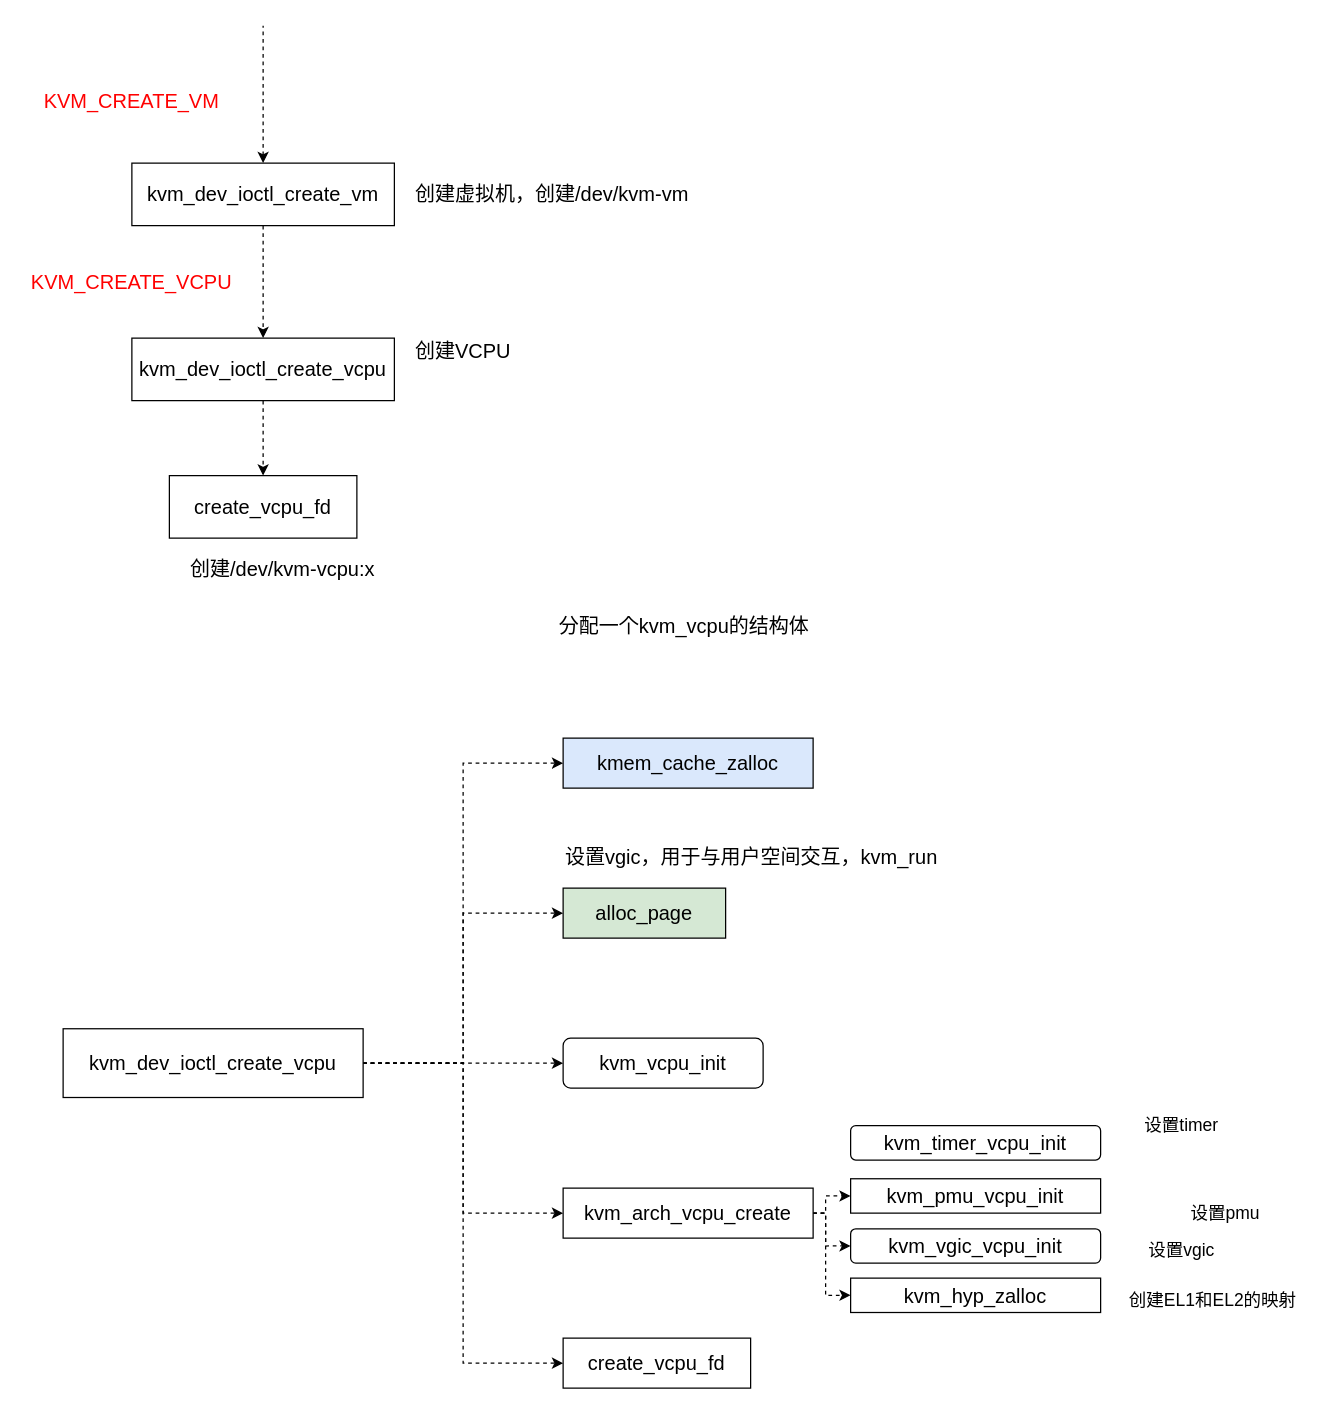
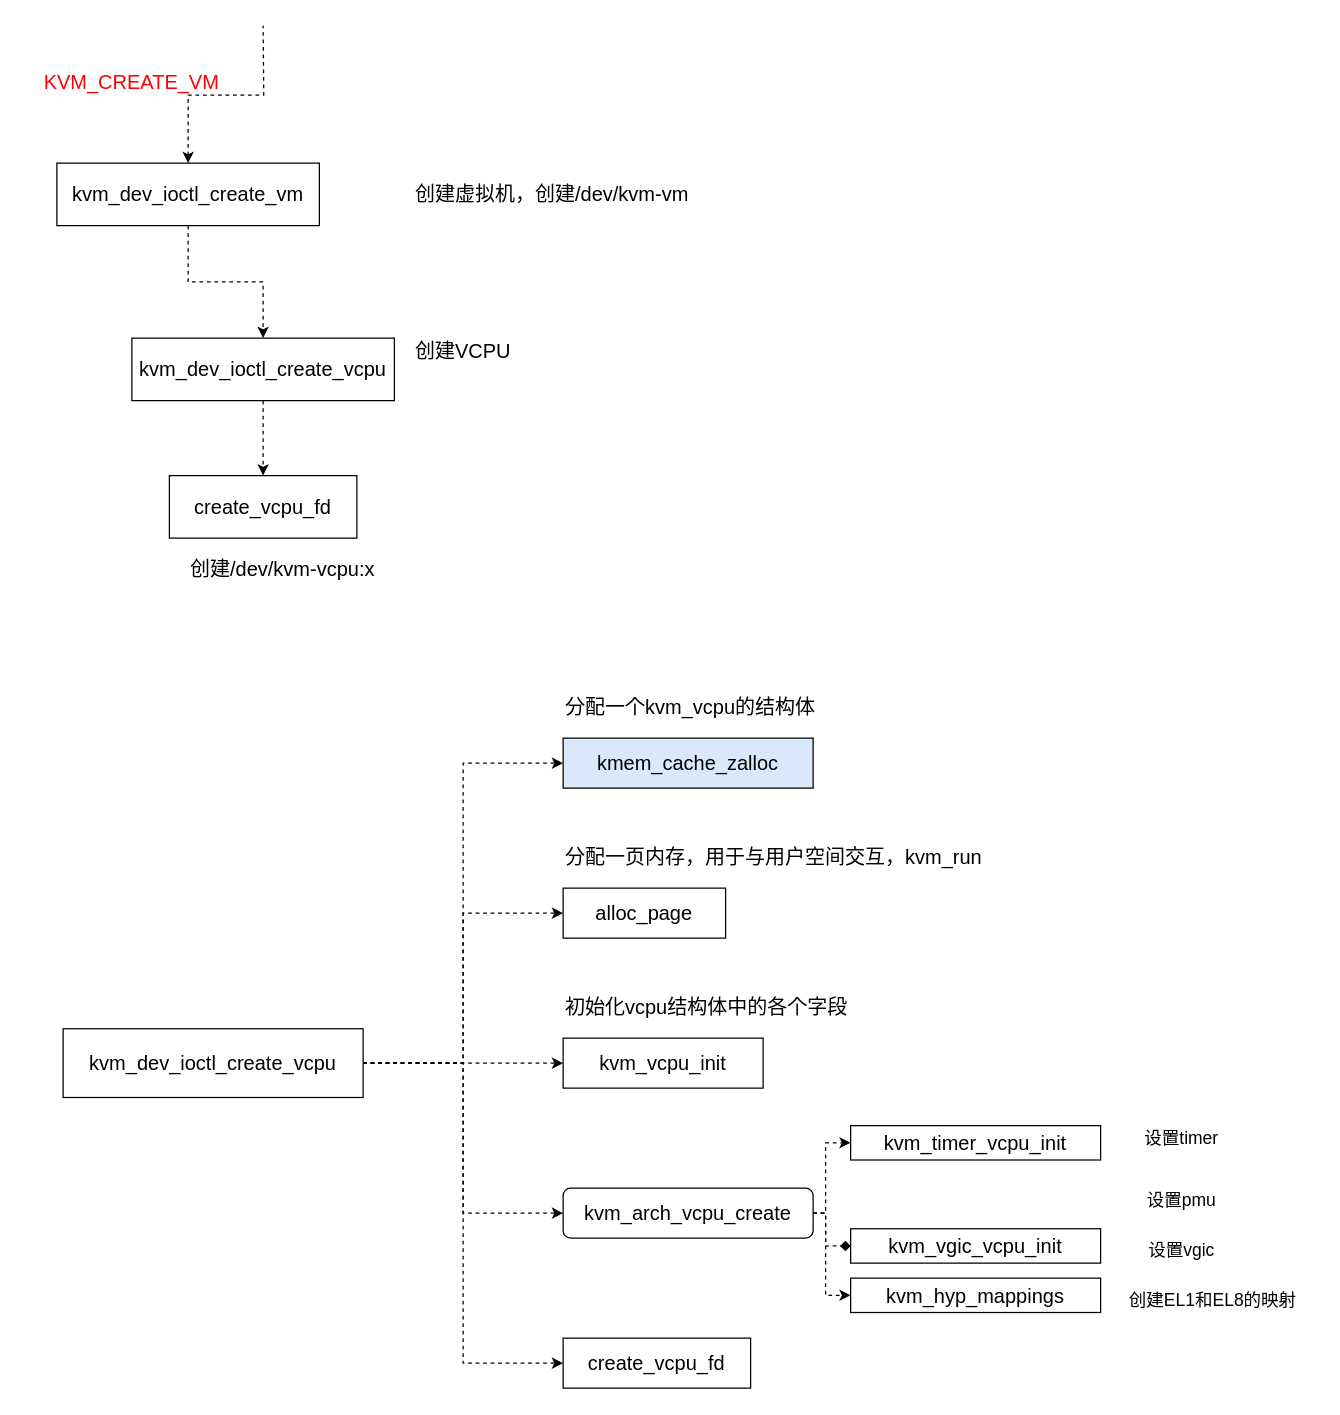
node "KVM_CREATE_VM": moved (132, 101) -> (132, 82)
node "kvm_dev_ioctl_create_vm": moved (263, 194) -> (188, 194)
node "KVM_CREATE_VCPU": removed
node "分配一个kvm_vcpu的结构体": moved (713, 626) -> (719, 707)
node "设置vgic，用于与用户空间交互，kvm_run": label "设置vgic，用于与用户空间交互，kvm_run" -> "分配一页内存，用于与用户空间交互，kvm_run"
node "alloc_page": fillcolor #d5e8d4 -> #ffffff
node "初始化vcpu结构体中的各个字段": added
node "kvm_vcpu_init": shape rounded rectangle -> rectangle
node "设置timer": moved (1182, 1126) -> (1182, 1138)
node "kvm_timer_vcpu_init": shape rounded rectangle -> rectangle
edge "kvm_arch_vcpu_create" -> "kvm_timer_vcpu_init": added
edge "kvm_arch_vcpu_create" -> "kvm_pmu_vcpu_init": removed
node "kvm_pmu_vcpu_init": removed
node "kvm_arch_vcpu_create": shape rectangle -> rounded rectangle
node "设置pmu": moved (1226, 1213) -> (1182, 1201)
edge "kvm_arch_vcpu_create" -> "kvm_vgic_vcpu_init": arrowhead classic -> diamond
node "kvm_vgic_vcpu_init": shape rounded rectangle -> rectangle
node "kvm_hyp_zalloc": label "kvm_hyp_zalloc" -> "kvm_hyp_mappings"
node "创建EL1和EL2的映射": label "创建EL1和EL2的映射" -> "创建EL1和EL8的映射"
